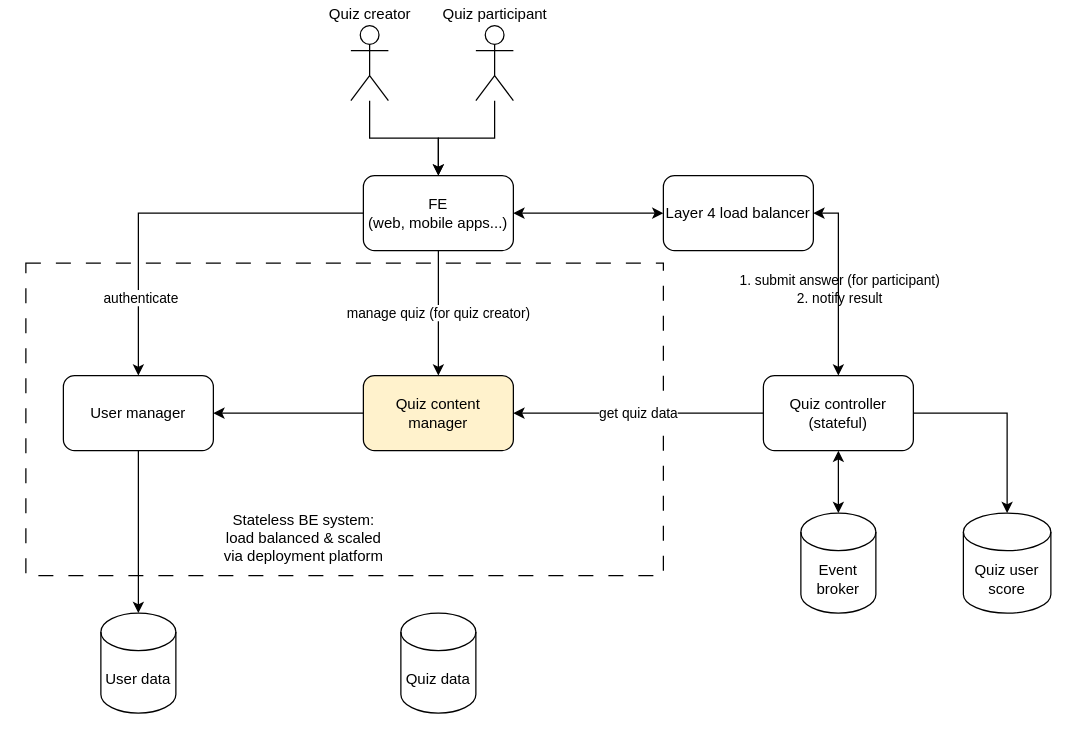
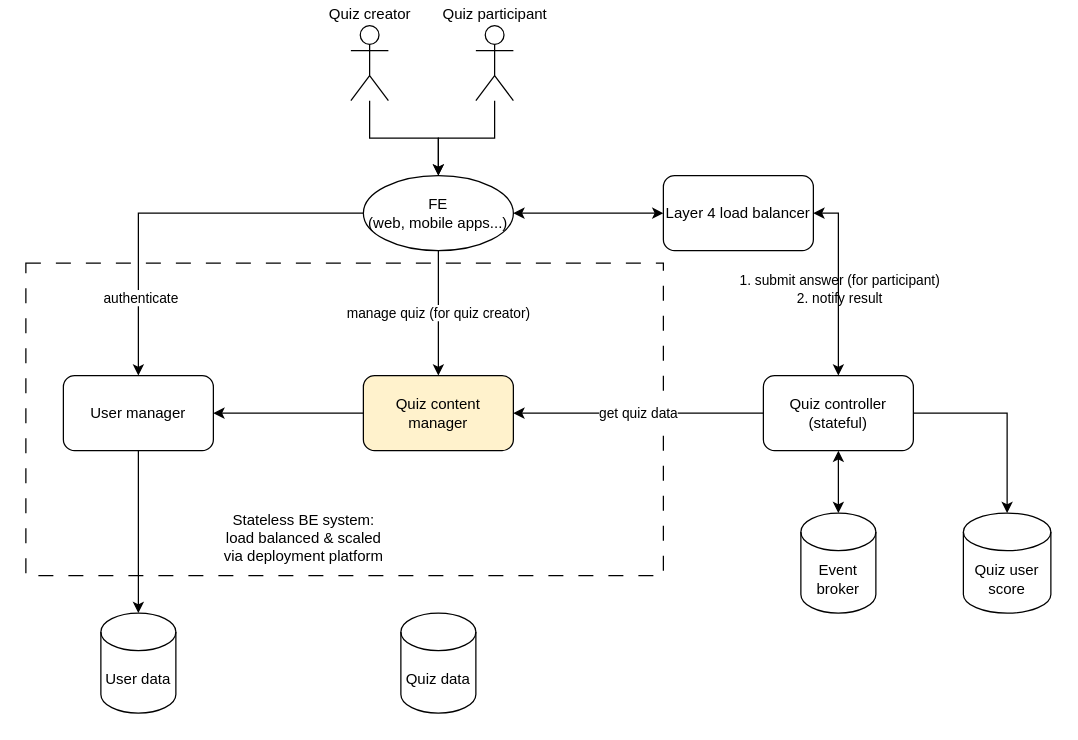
node "FE (web, mobile apps...)": shape rounded rectangle -> ellipse
